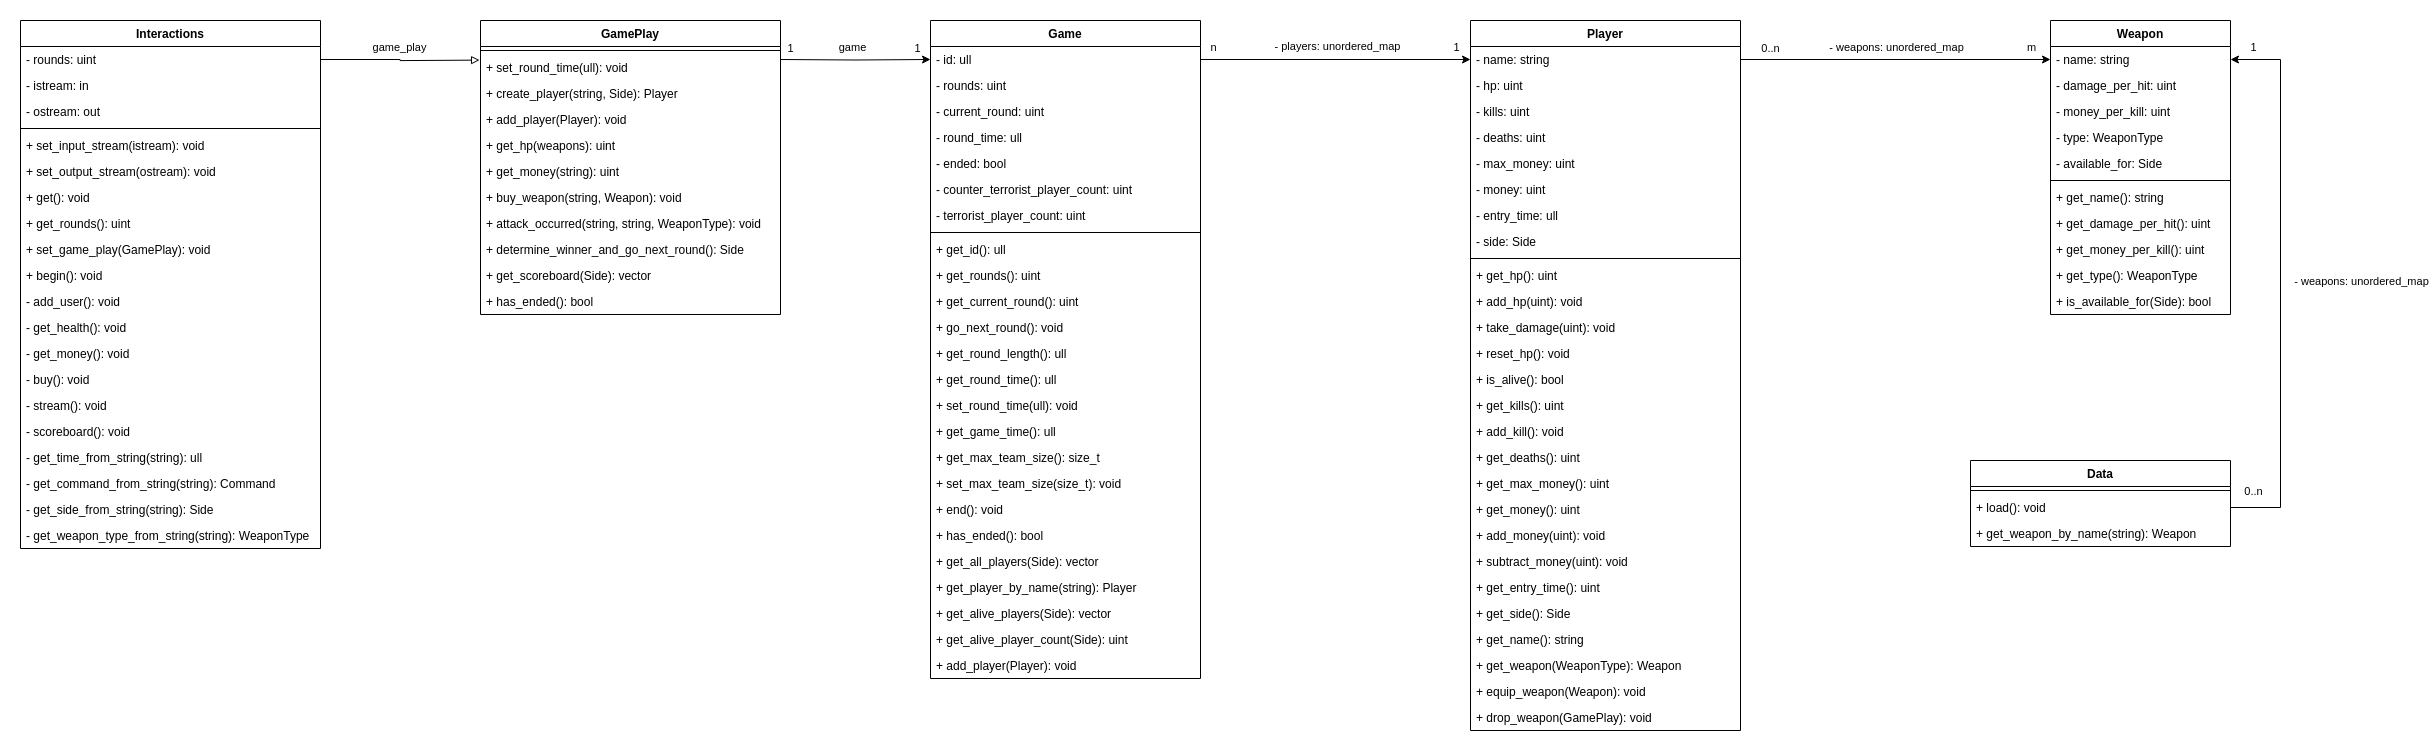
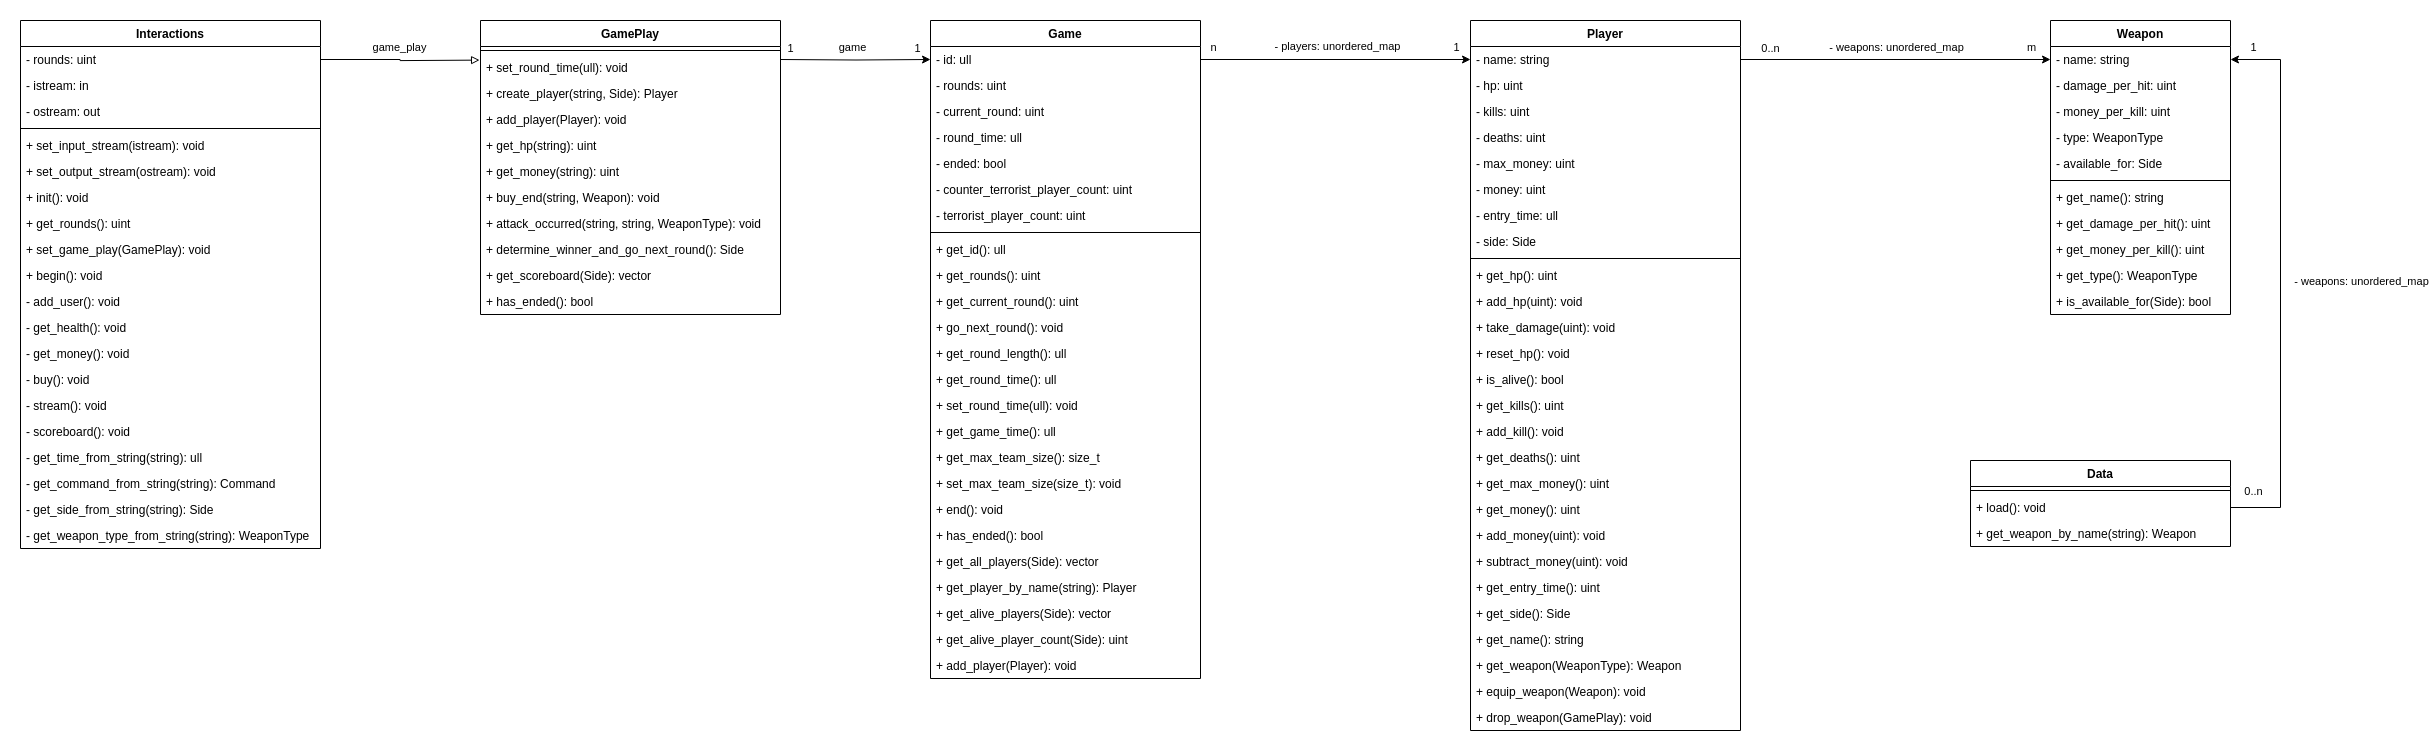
node "+ get_hp(weapons): uint": label "+ get_hp(weapons): uint" -> "+ get_hp(string): uint"
node "+ get(): void": label "+ get(): void" -> "+ init(): void"
node "+ buy_weapon(string, Weapon): void": label "+ buy_weapon(string, Weapon): void" -> "+ buy_end(string, Weapon): void"
